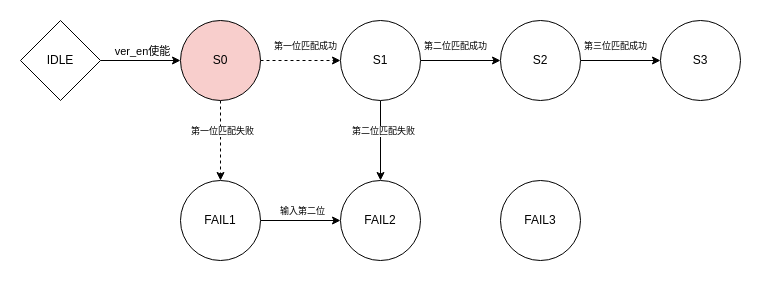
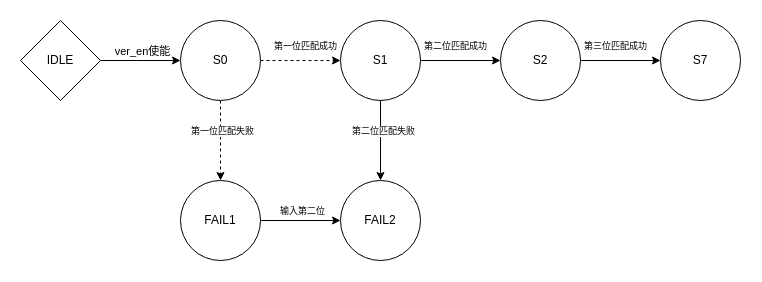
node "S0": fillcolor #f8cecc -> #ffffff
node "S3": label "S3" -> "S7"
node "FAIL3": removed
